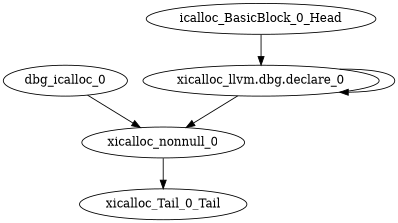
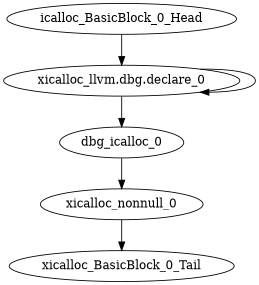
edge "xicalloc_llvm.dbg.declare_0" -> "xicalloc_nonnull_0": now "xicalloc_llvm.dbg.declare_0" -> "dbg_icalloc_0"
node "xicalloc_Tail_0_Tail": label "xicalloc_Tail_0_Tail" -> "xicalloc_BasicBlock_0_Tail"
